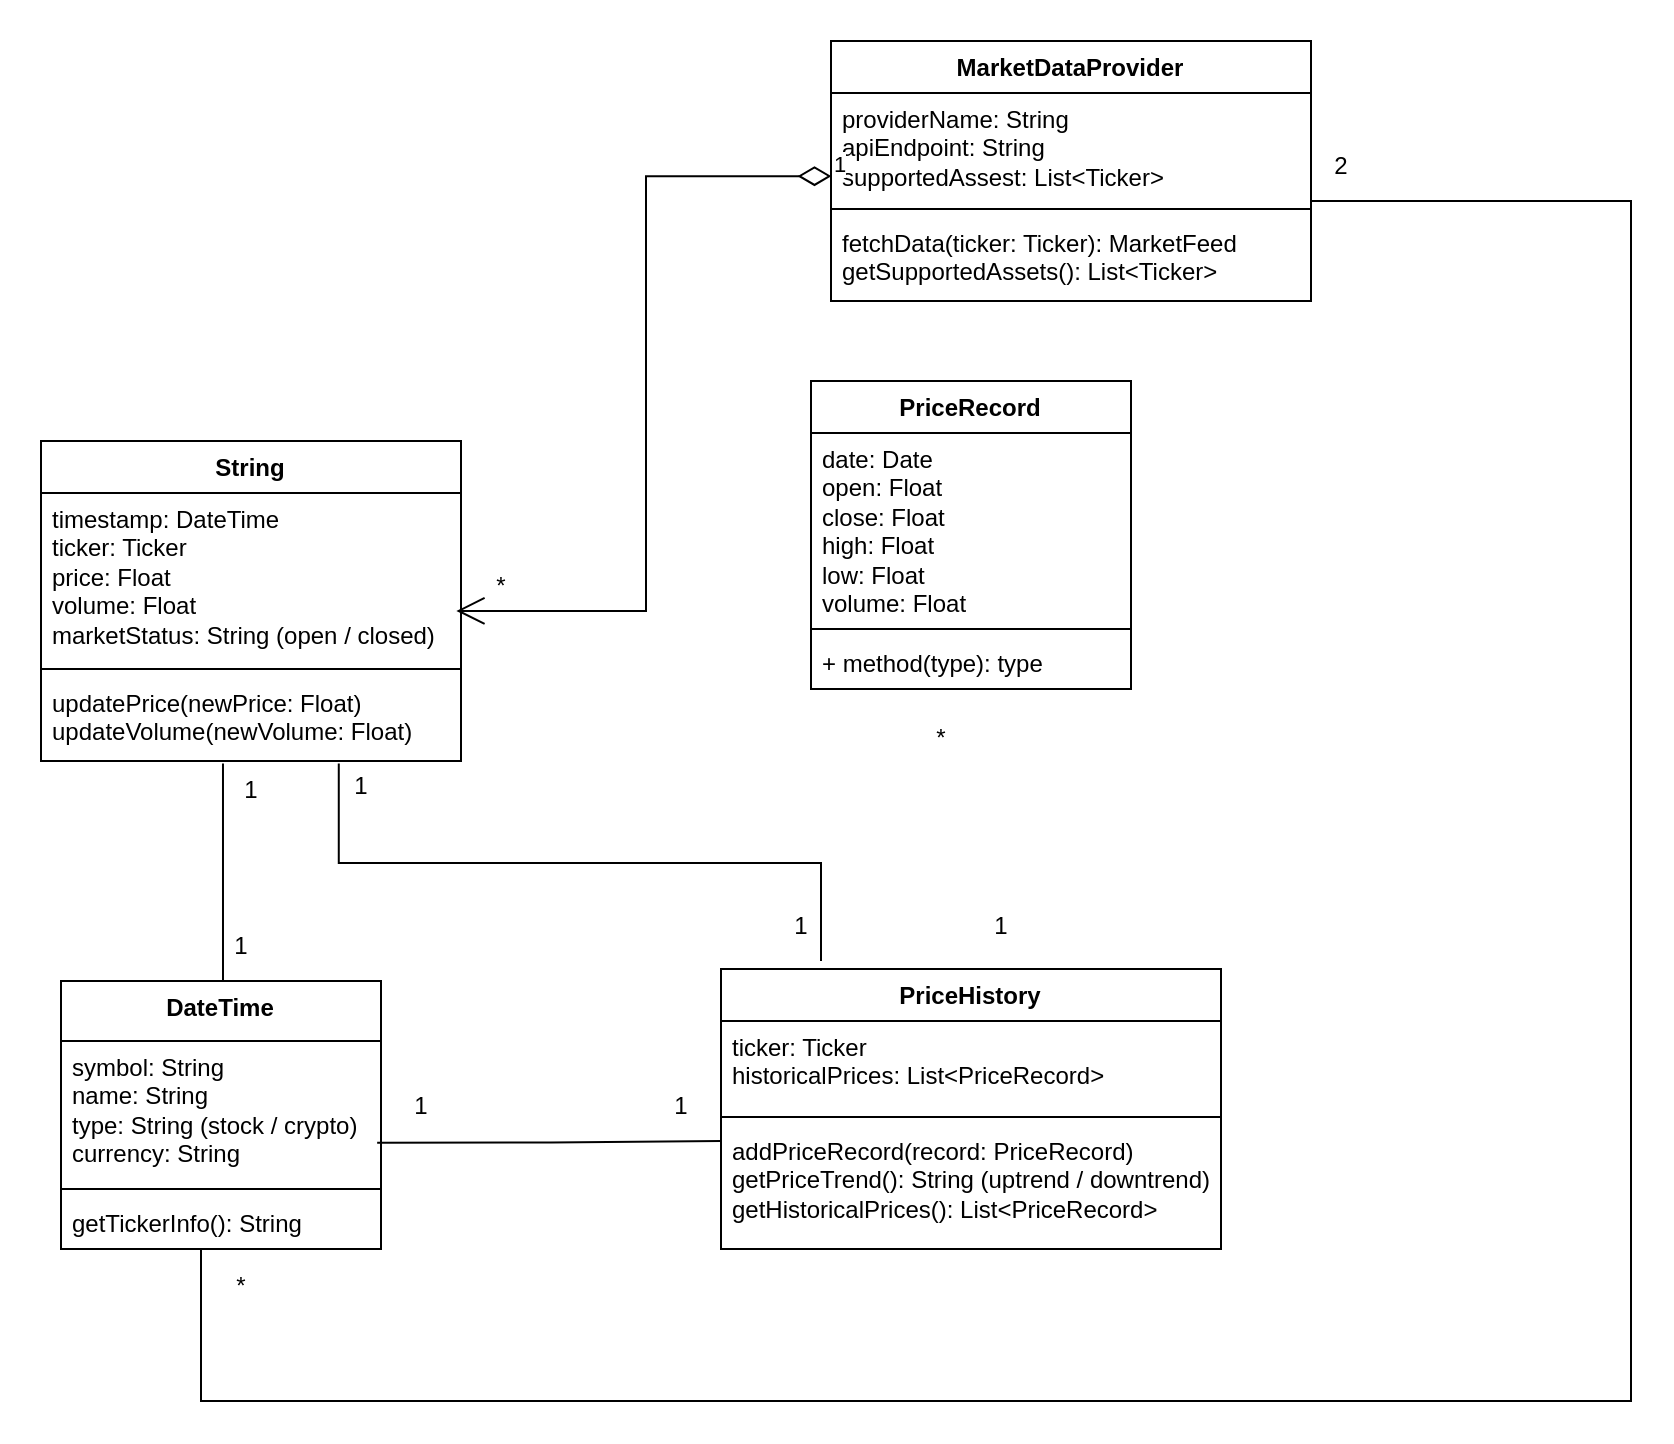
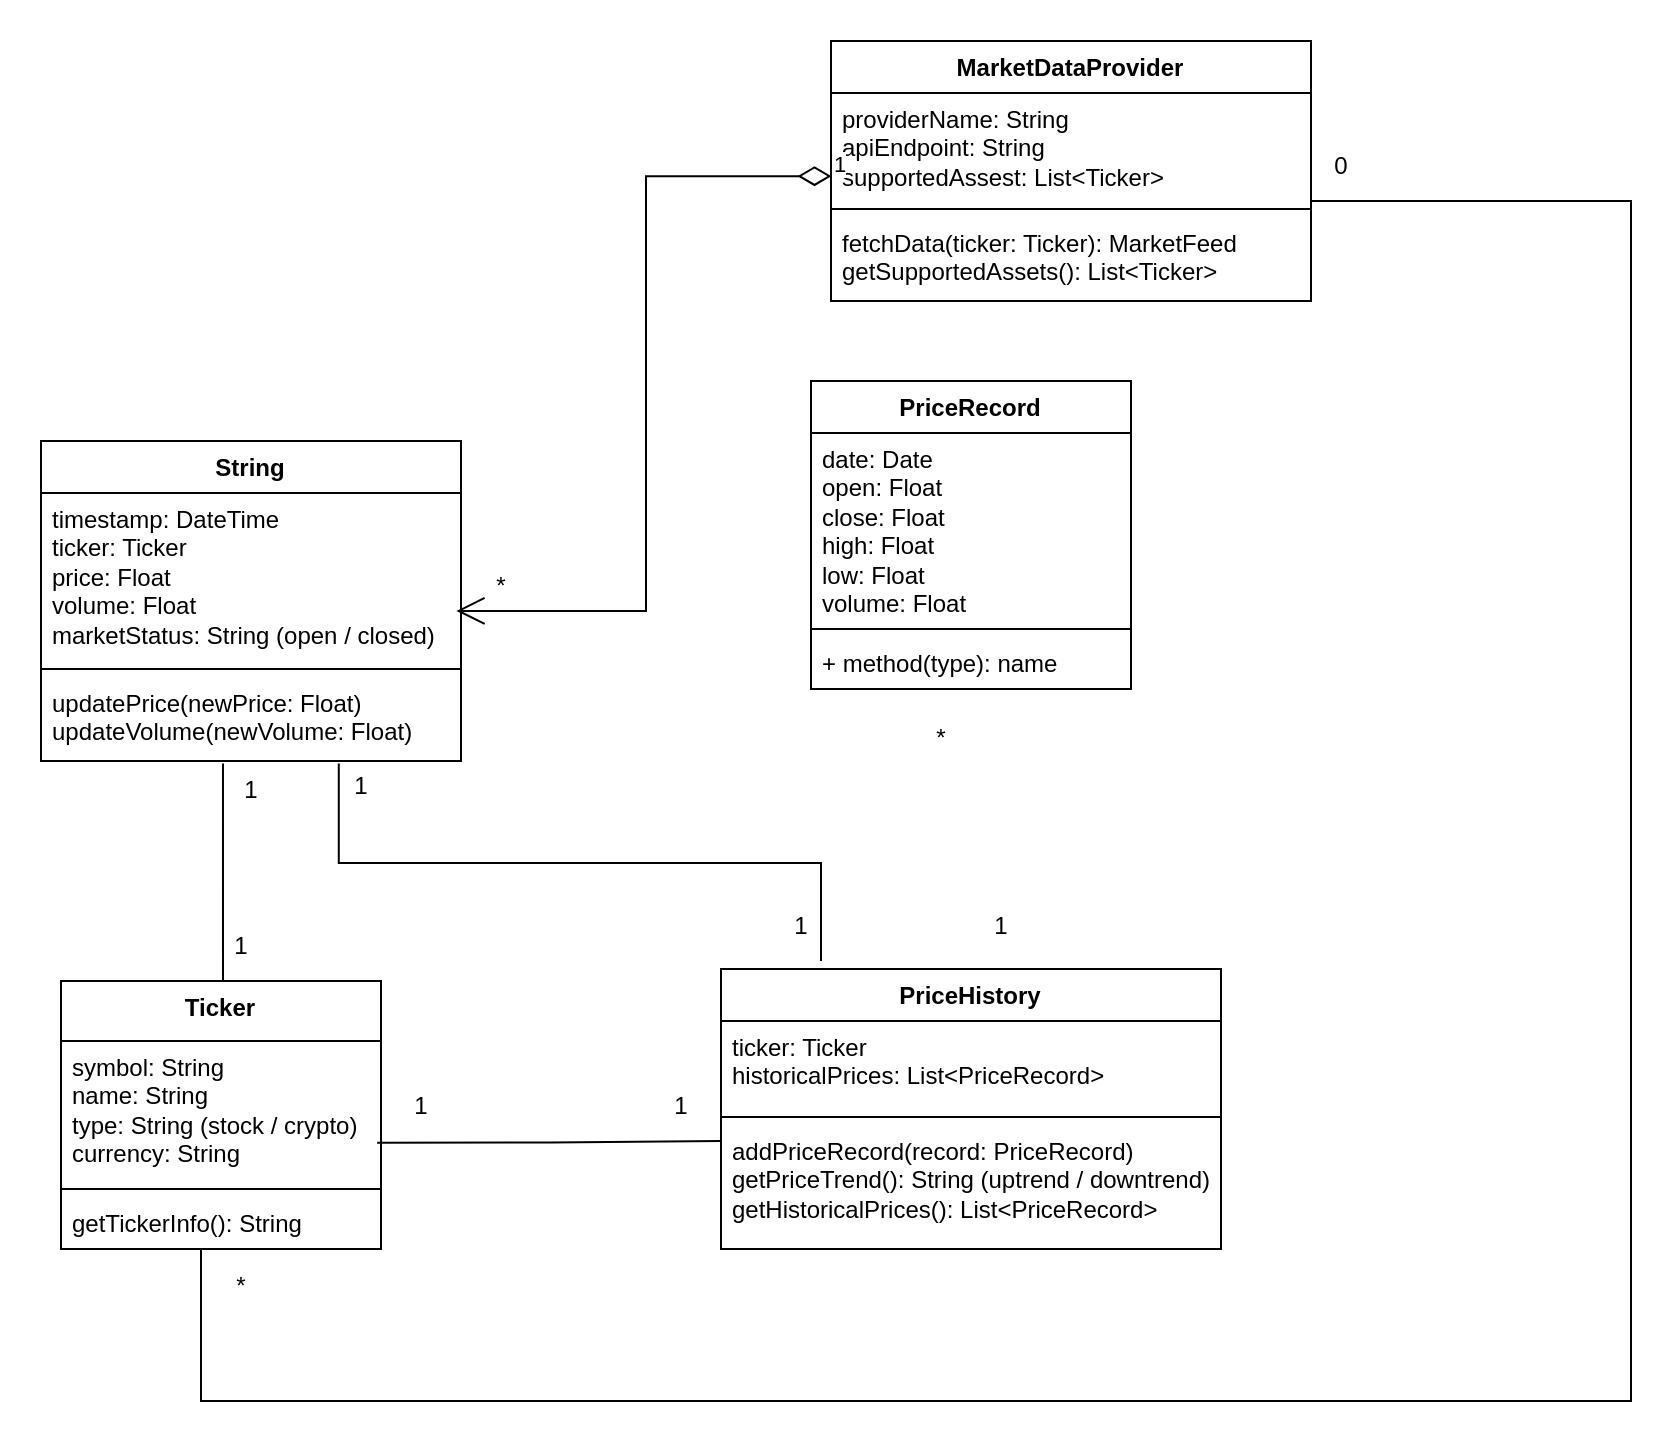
node "2": label "2" -> "0"
node "+ method(type): type": label "+ method(type): type" -> "+ method(type): name"
node "DateTime": label "DateTime" -> "Ticker"
